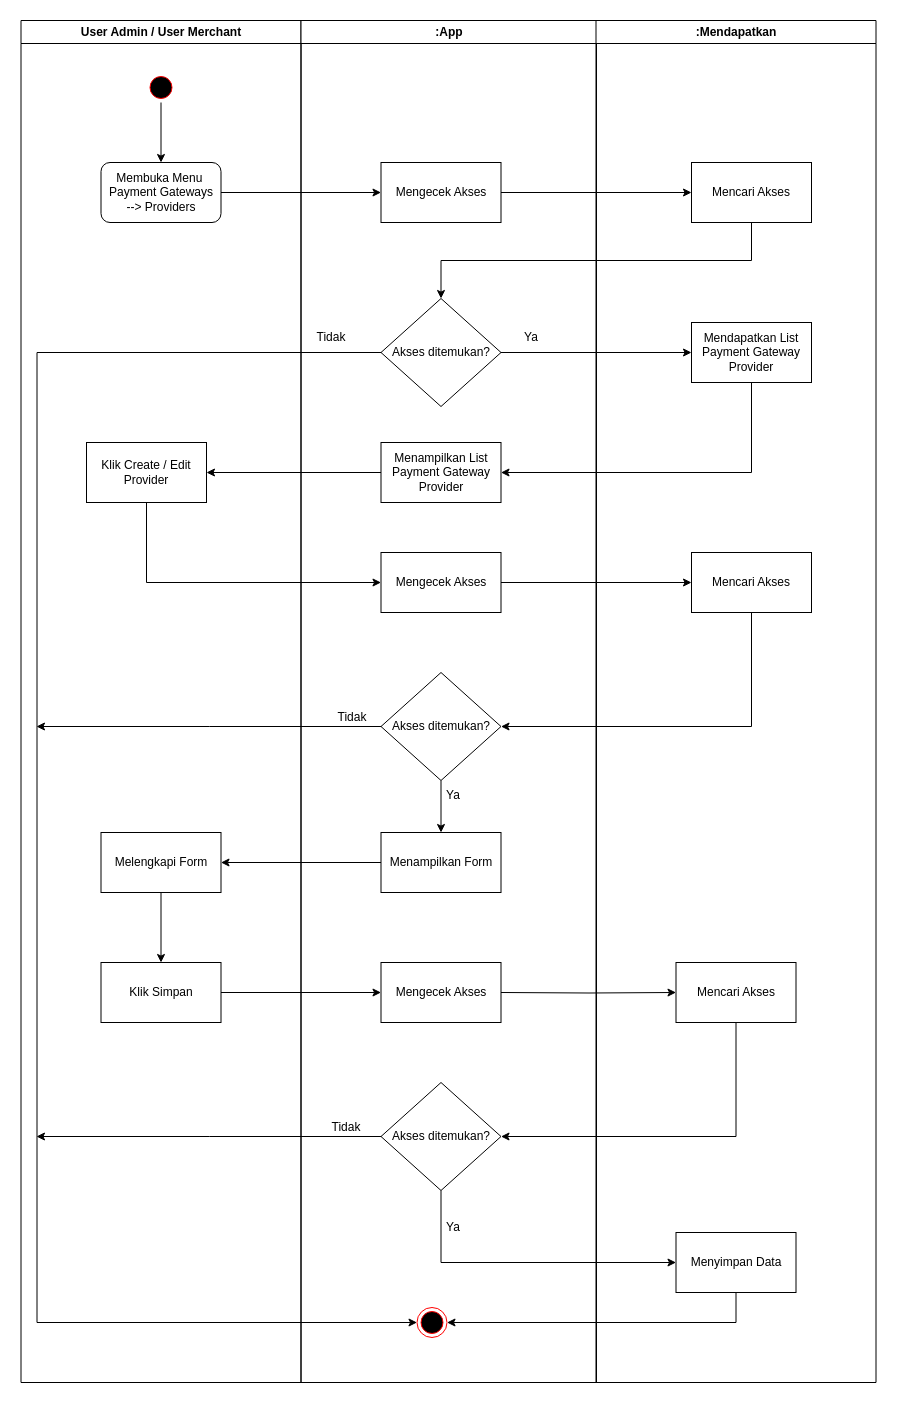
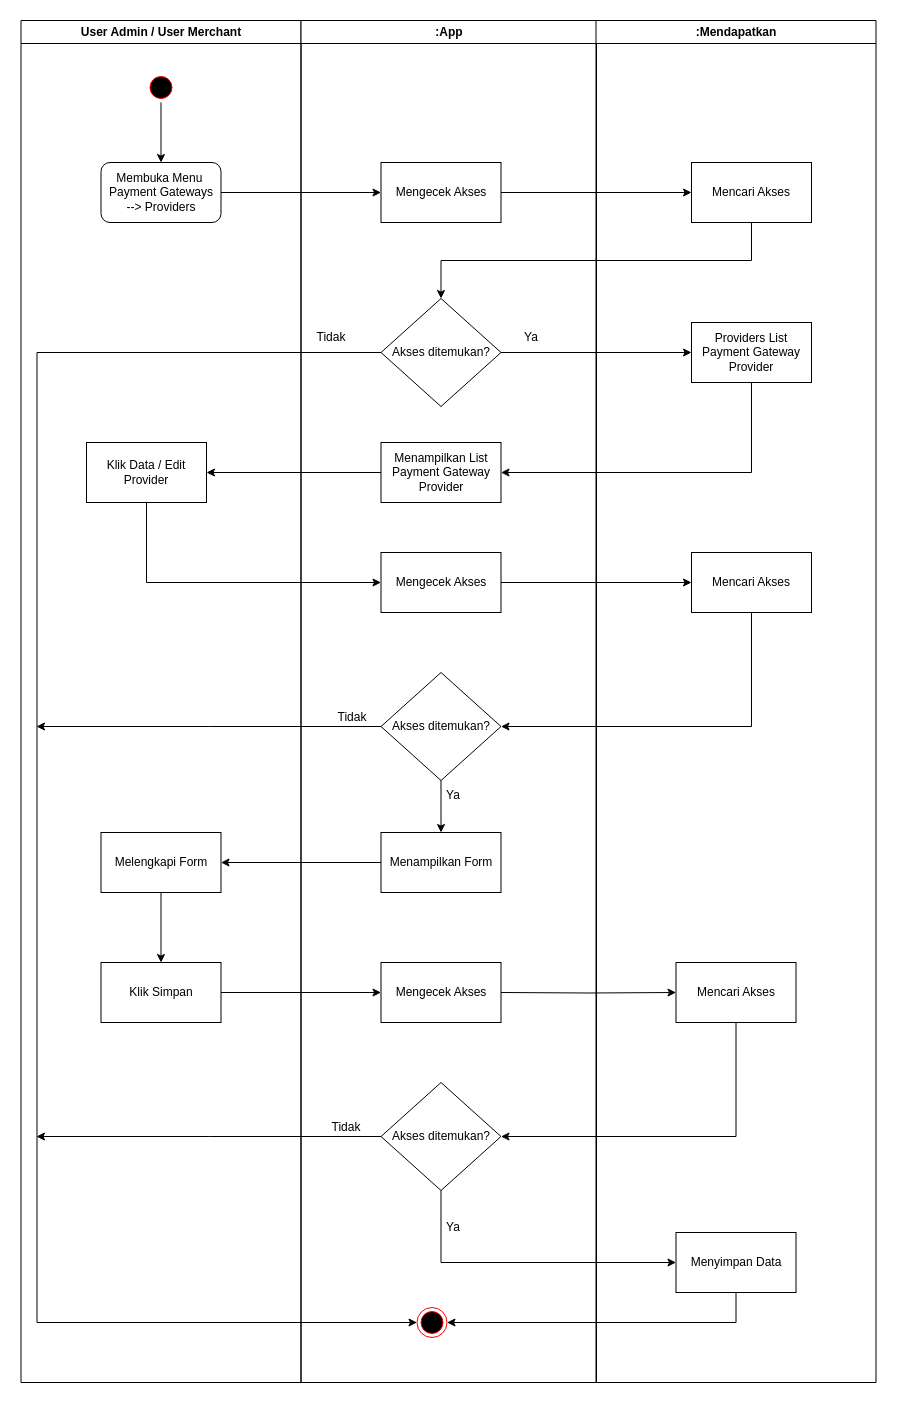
node "Mendapatkan List Payment Gateway Provider": label "Mendapatkan List Payment Gateway Provider" -> "Providers List Payment Gateway Provider"
node "Klik Create / Edit Provider": label "Klik Create / Edit Provider" -> "Klik Data / Edit Provider"
